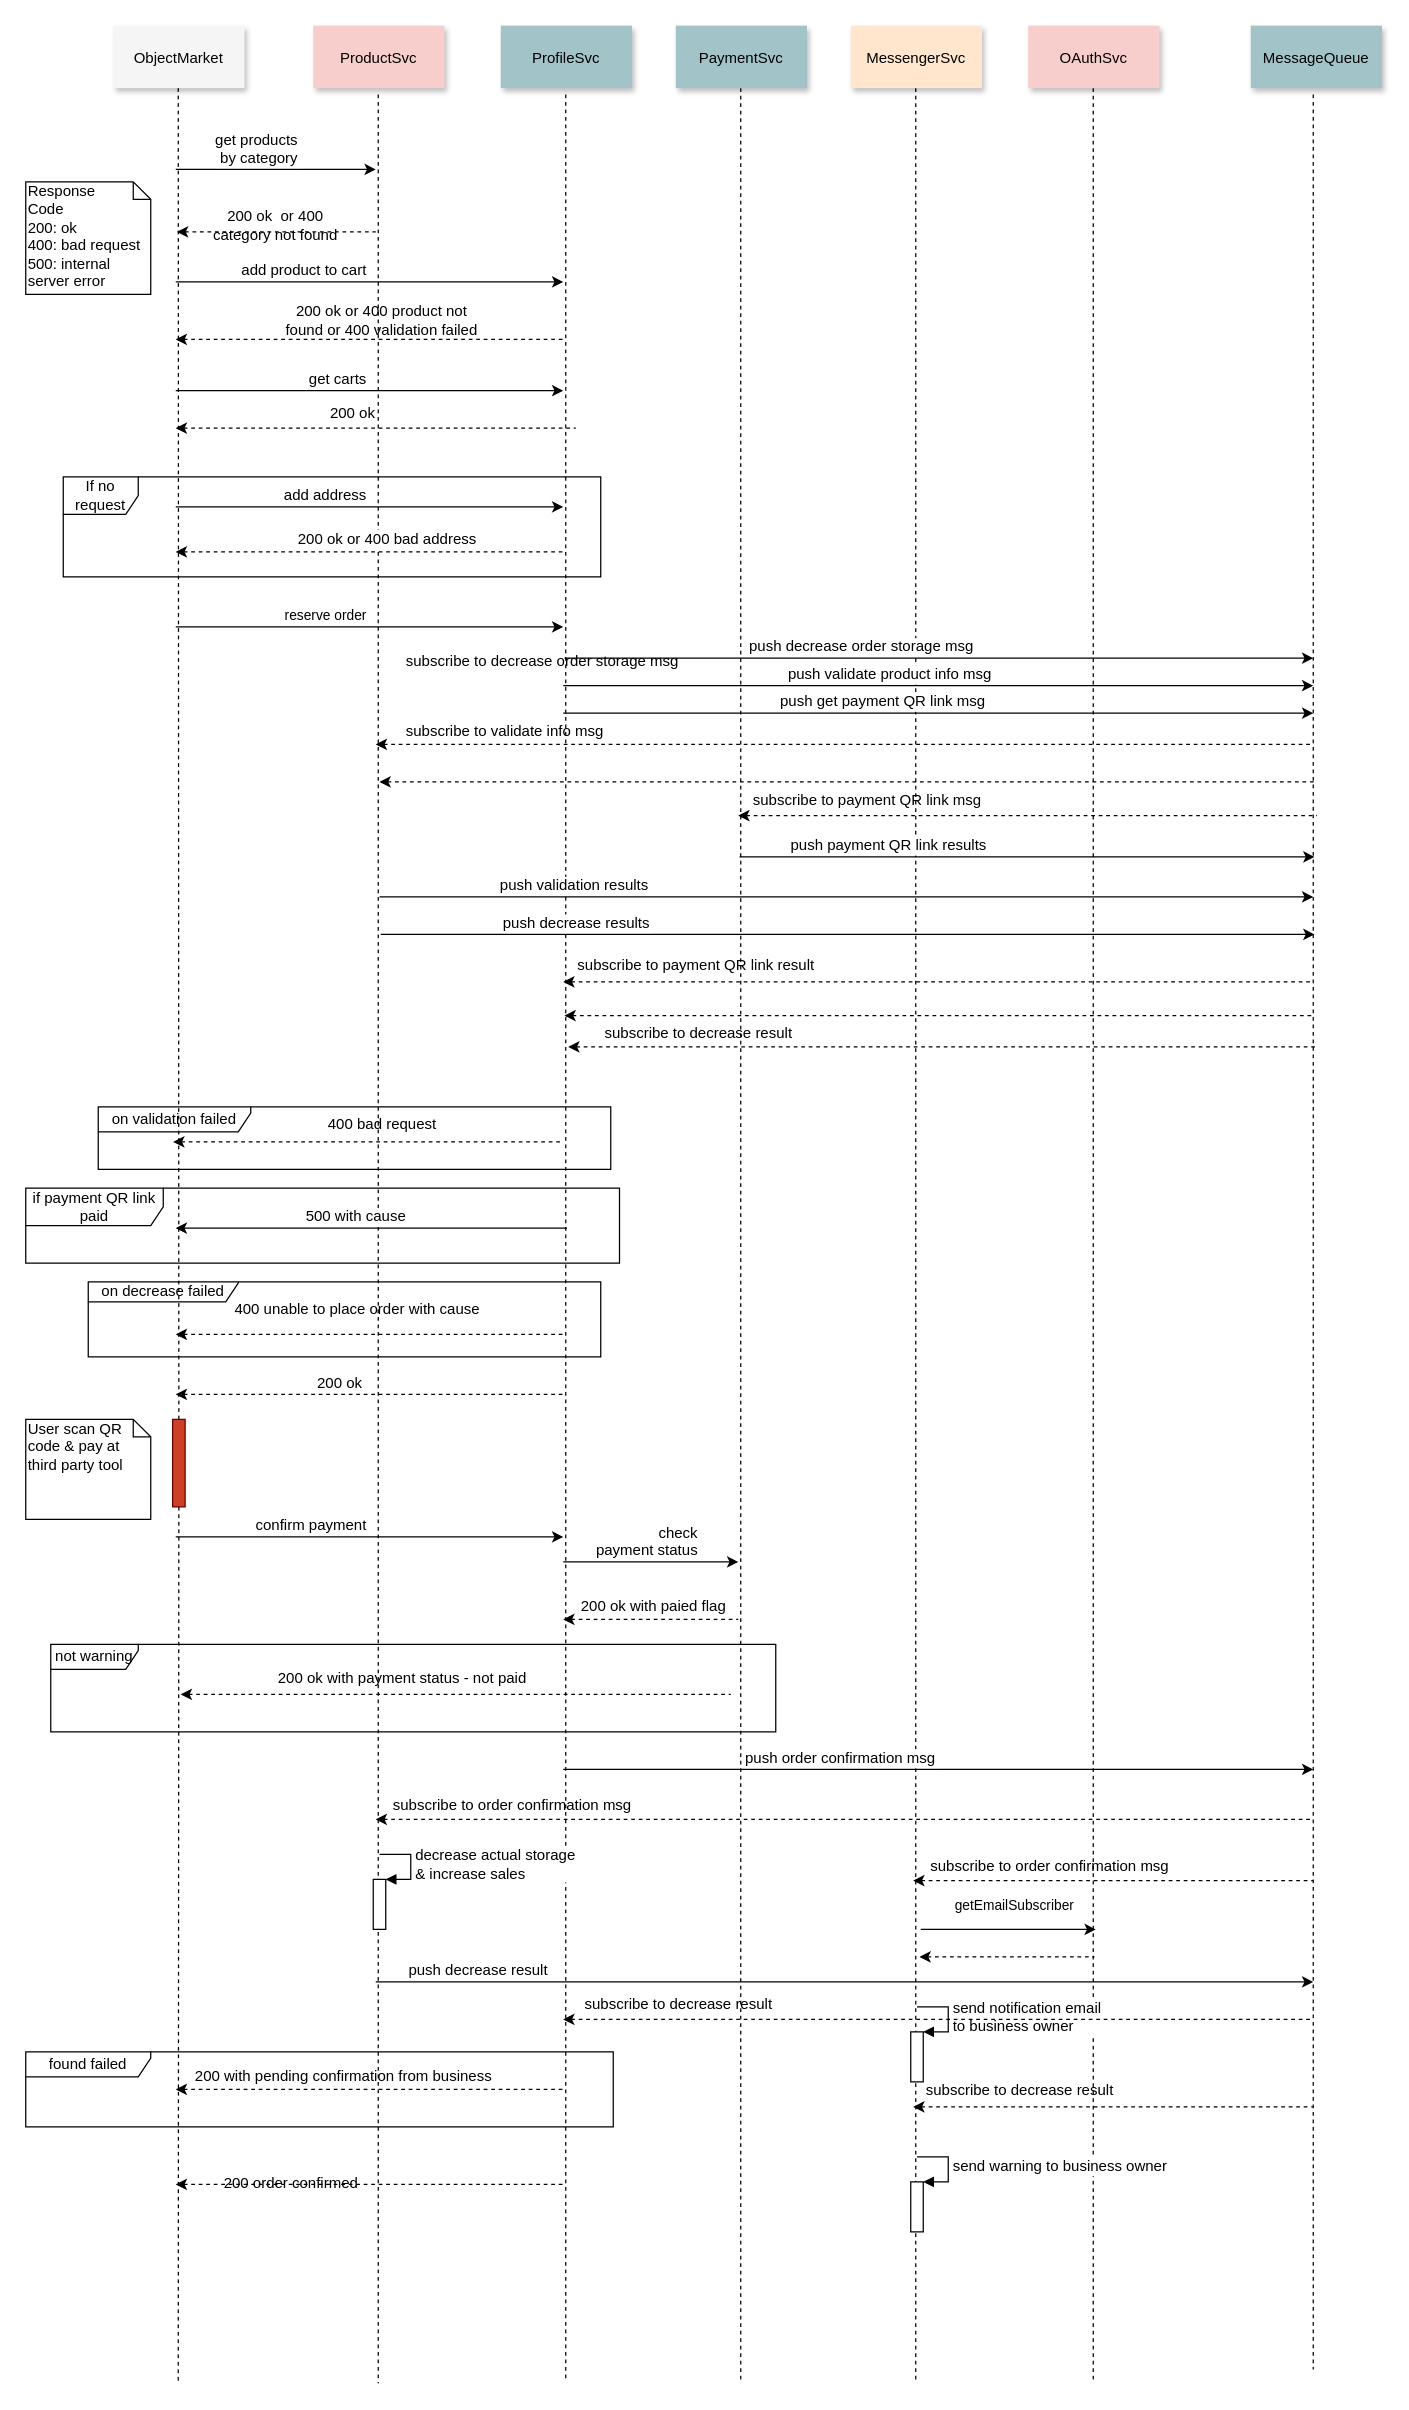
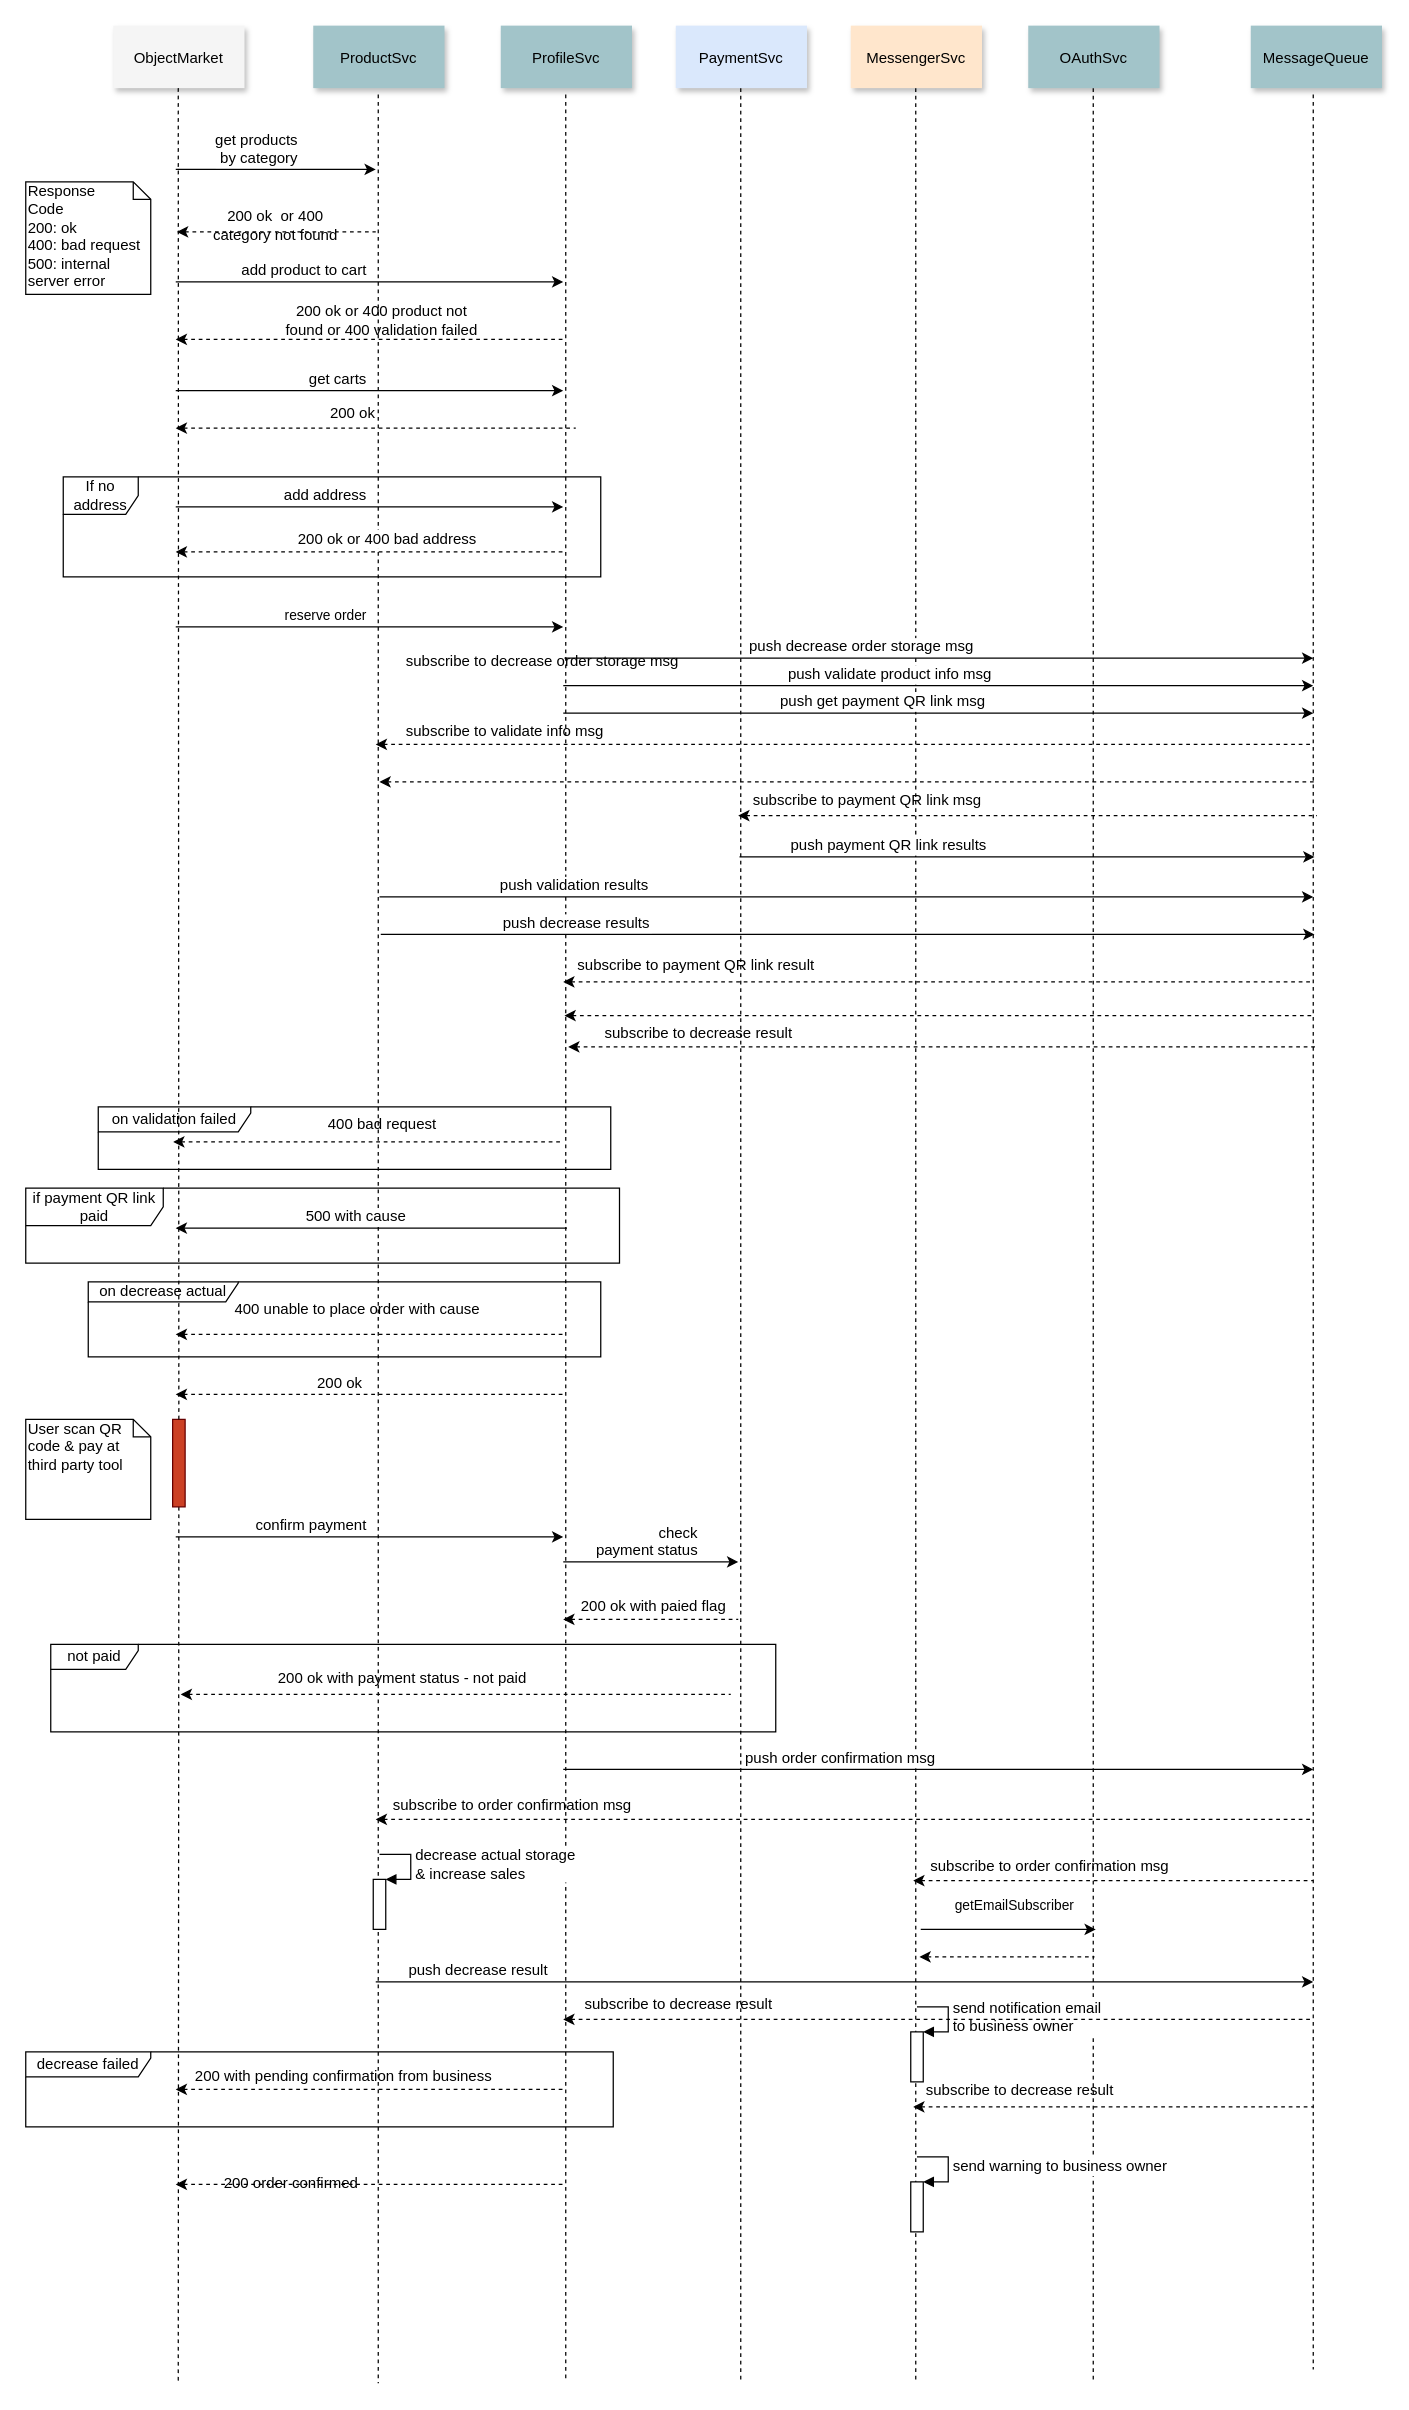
node "ProductSvc": fillcolor #f8cecc -> #a2c4c9
node "PaymentSvc": fillcolor #a2c4c9 -> #dae8fc
node "OAuthSvc": fillcolor #f8cecc -> #a2c4c9
node "If no request": label "If no request" -> "If no address"
node "on decrease failed": label "on decrease failed" -> "on decrease actual"
node "not warning": label "not warning" -> "not paid"
node "found failed": label "found failed" -> "decrease failed"
